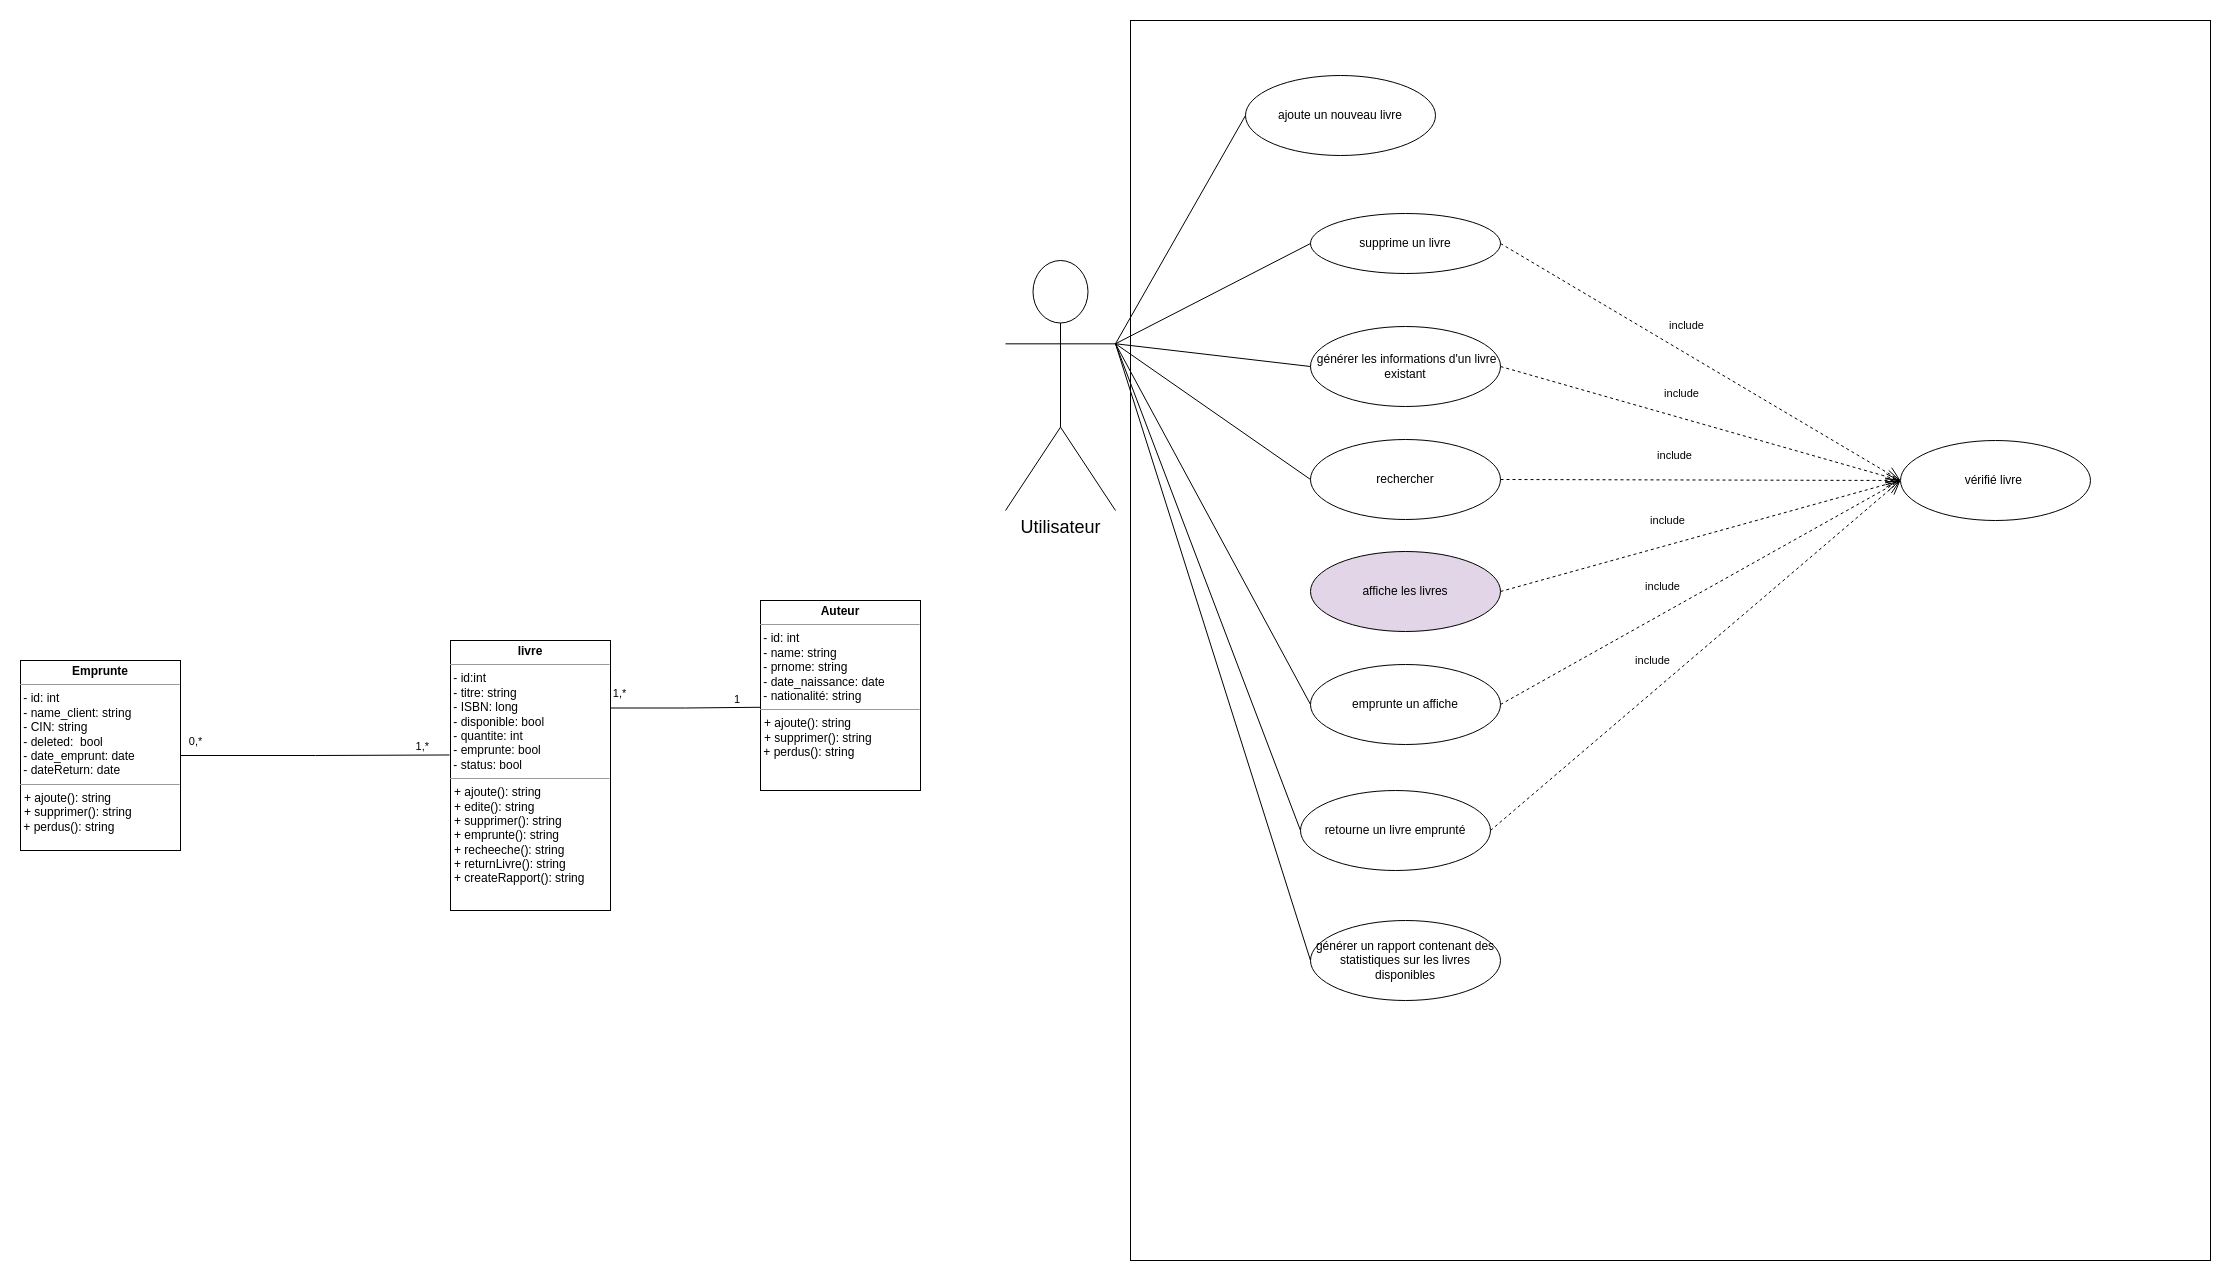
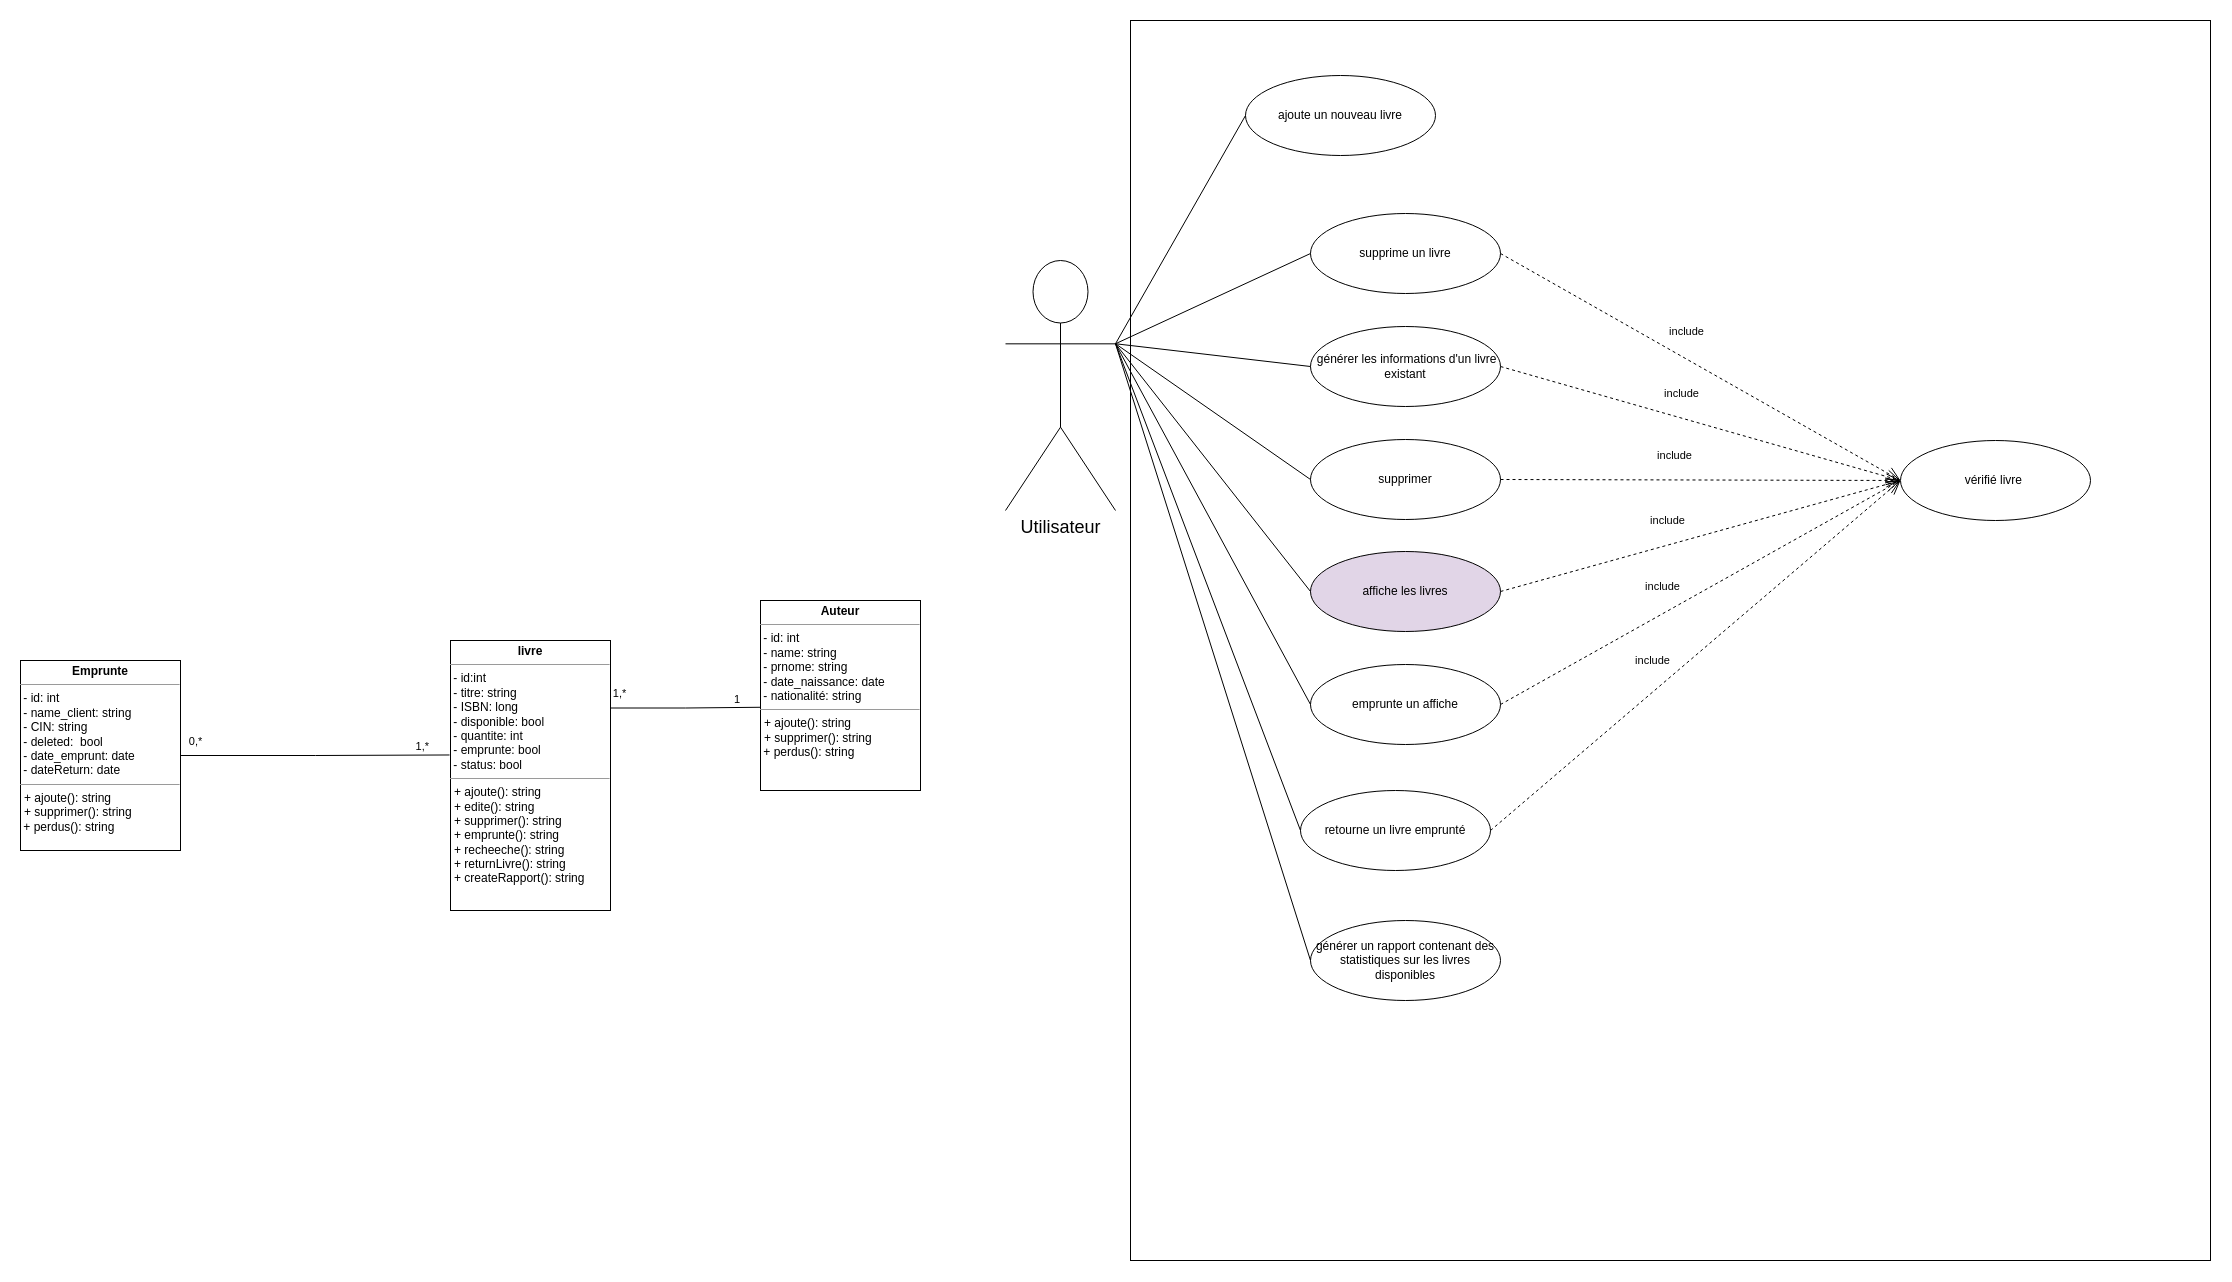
node "supprime un livre": size 190x60 -> 190x80
edge "Utilisateur" -- "affiche les livres": added
node "rechercher": label "rechercher" -> "supprimer"
